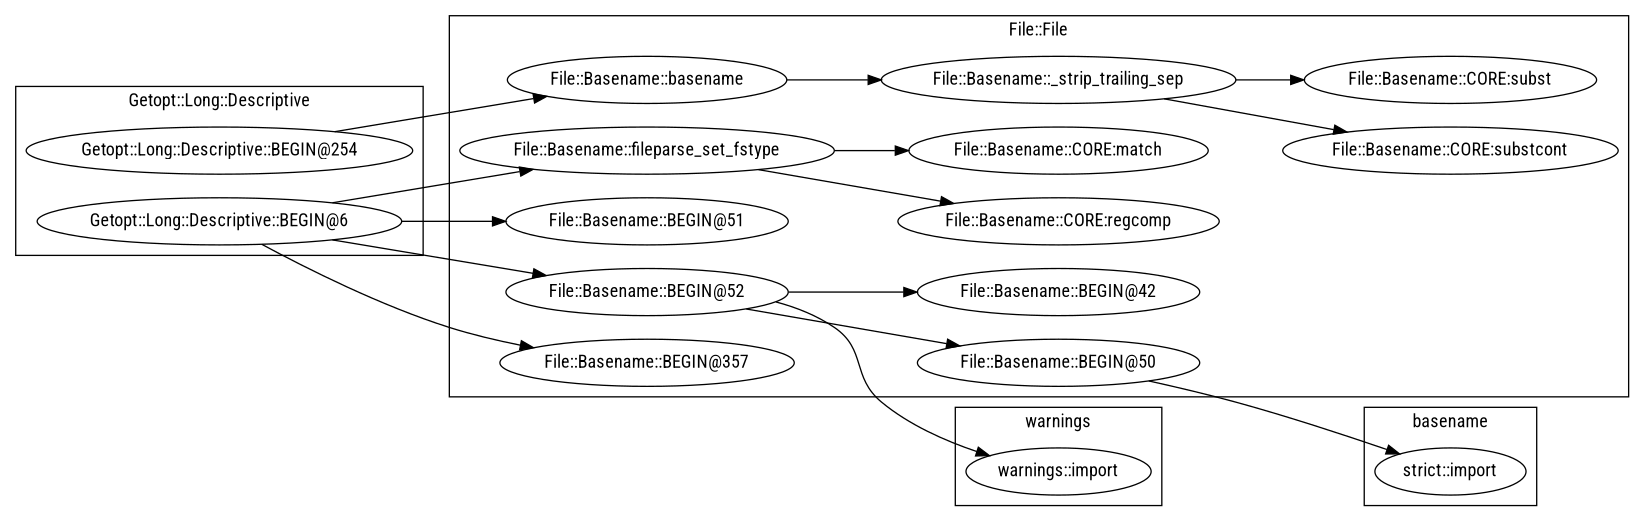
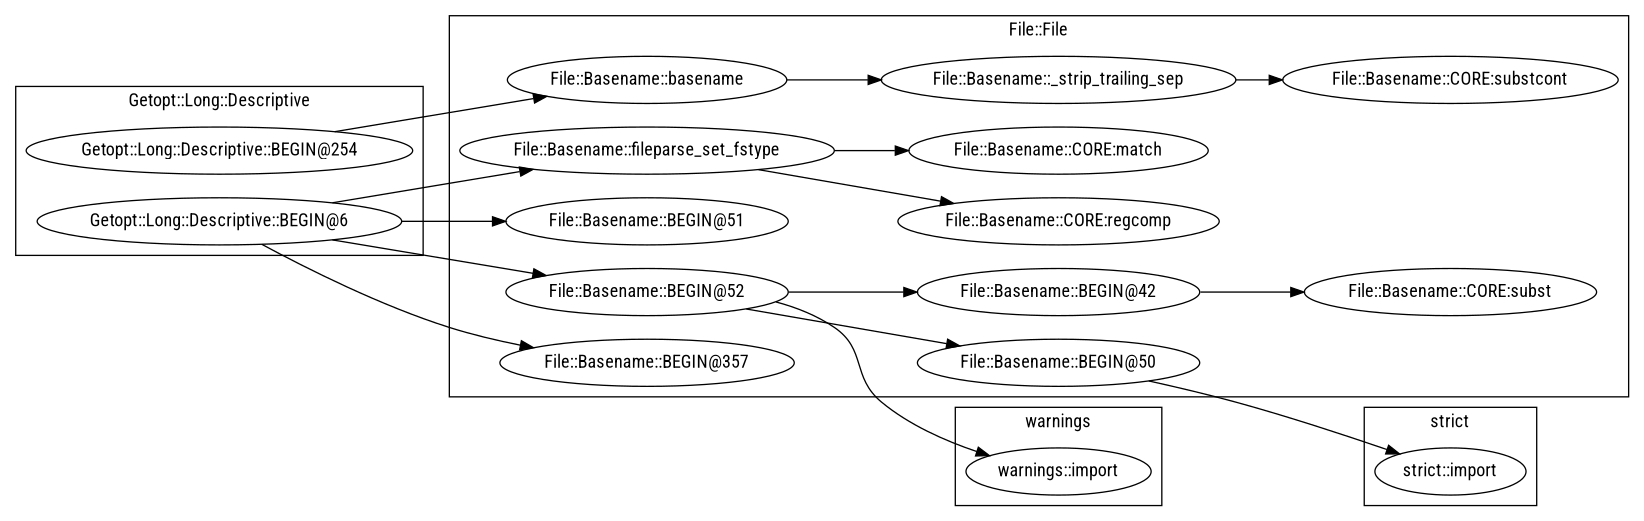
edge "File::Basename::_strip_trailing_sep" -> "File::Basename::CORE:subst": now "File::Basename::BEGIN@42" -> "File::Basename::CORE:subst"
cluster "basename": label "basename" -> "strict"
